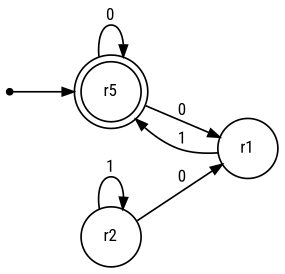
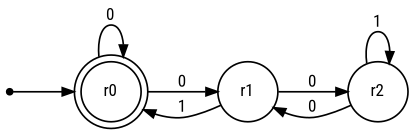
node "r5": label "r5" -> "r0"
edge "r1" -> "r2": added, label "0"
